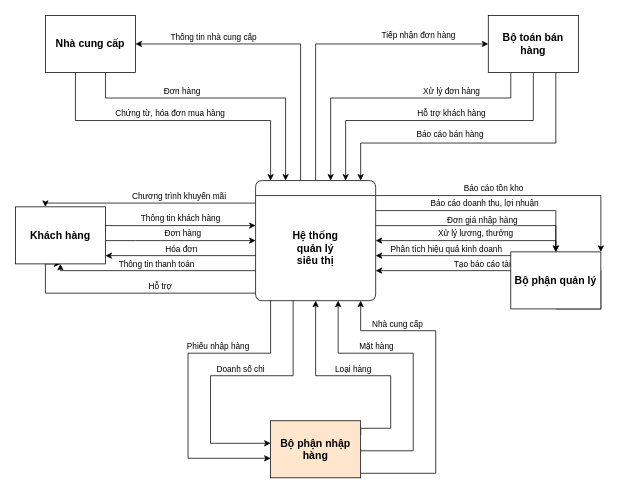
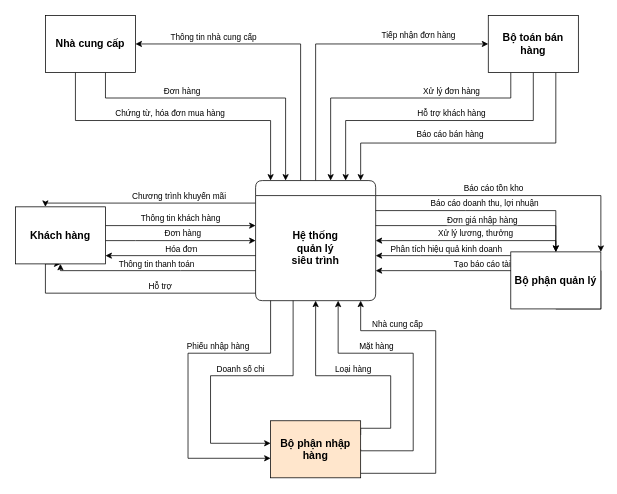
node "Hệ thống quản lý siêu thị": label "Hệ thống quản lý siêu thị" -> "Hệ thống quản lý siêu trình"
